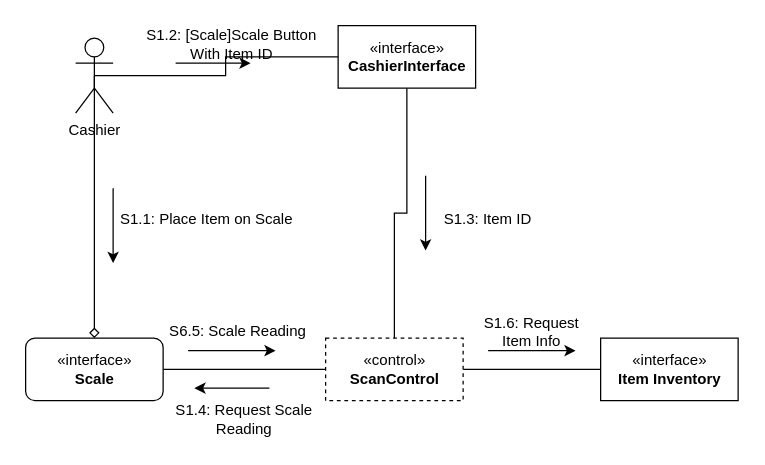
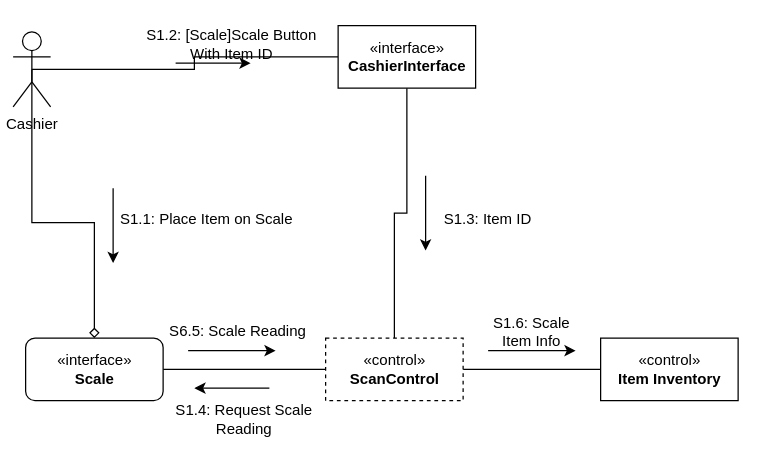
node "Cashier": moved (94, 76) -> (32, 69)
node "S1.6: Request Item Info": label "S1.6: Request Item Info" -> "S1.6: Scale Item Info"
node "«interface» Item Inventory": label "«interface» Item Inventory" -> "«control» Item Inventory"
